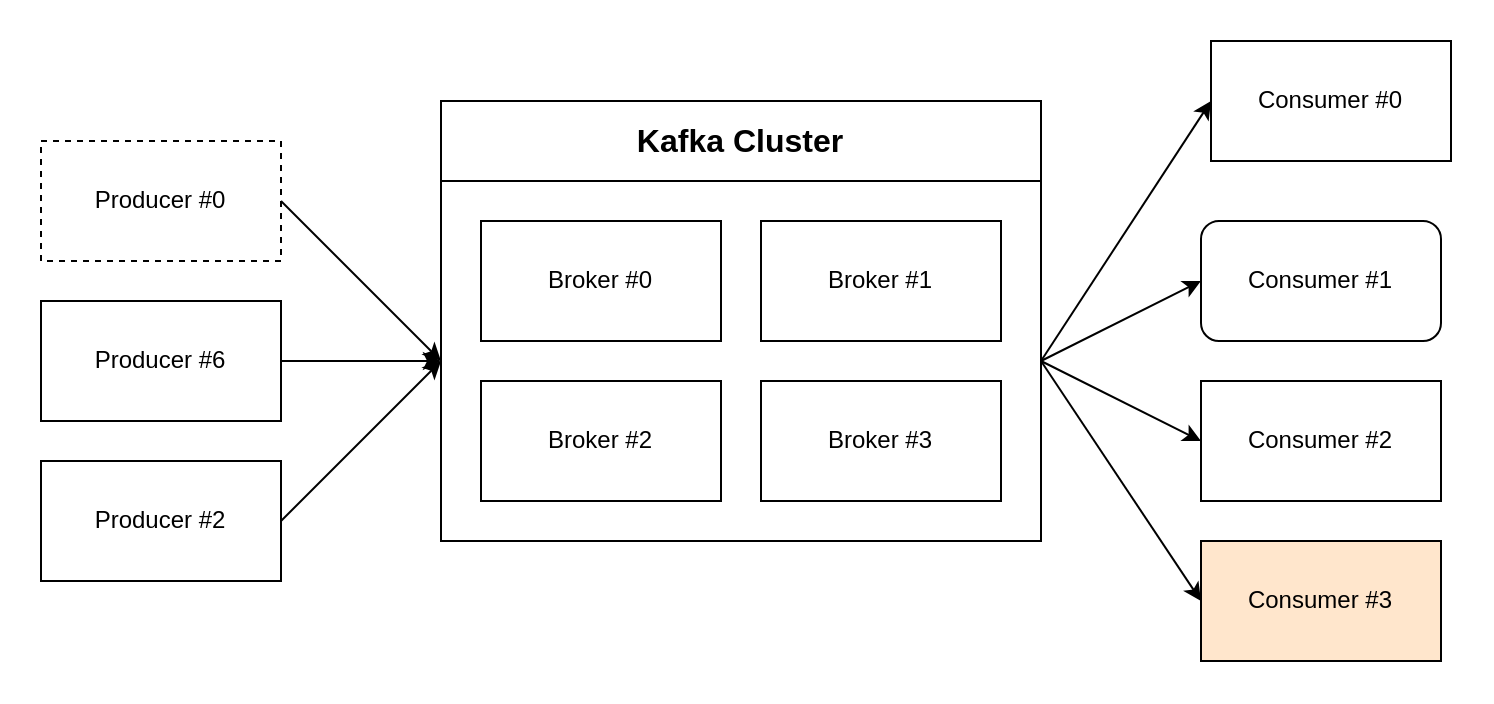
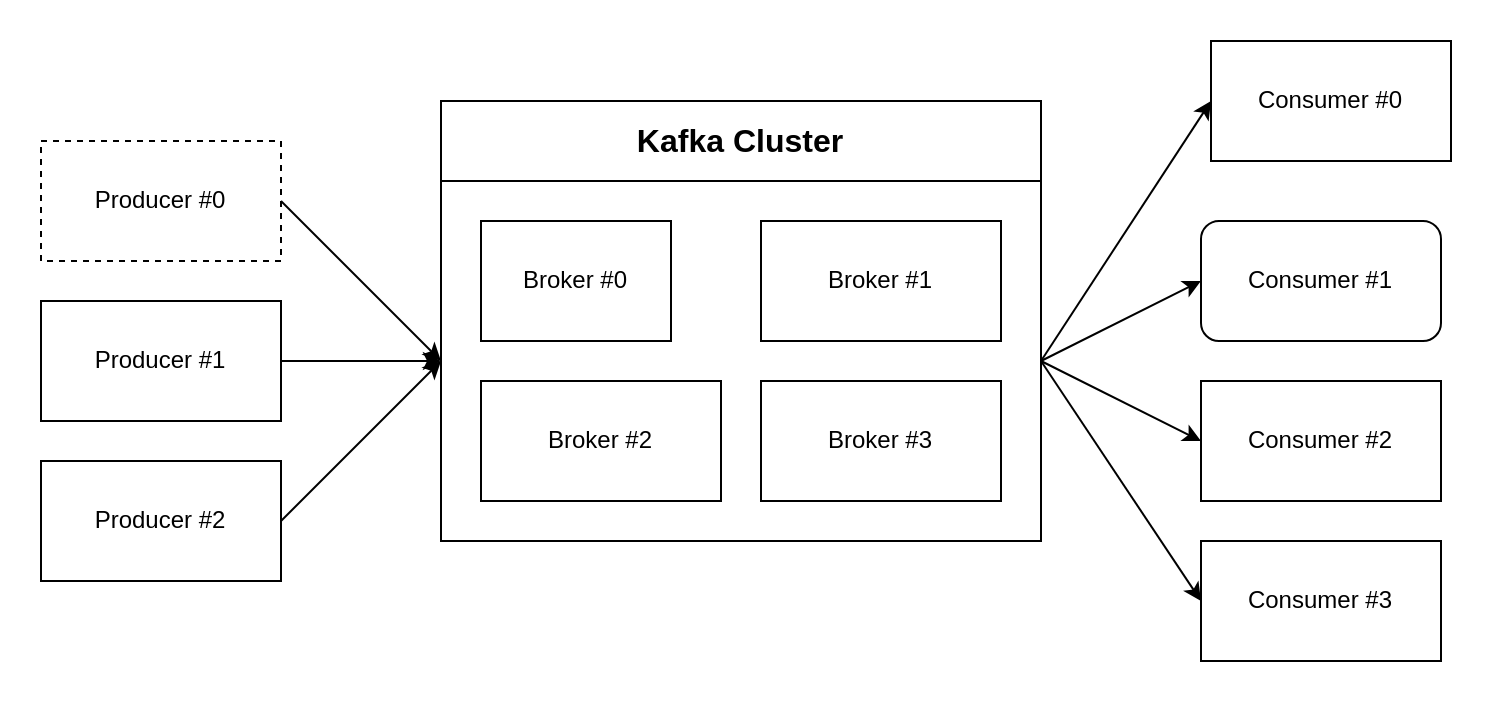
node "Broker #0": size 240x120 -> 190x120
node "Producer #6": label "Producer #6" -> "Producer #1"
node "Consumer #3": fillcolor #ffe6cc -> #ffffff
